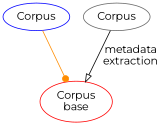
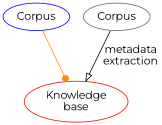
node "Corpus base": label "Corpus base" -> "Knowledge base"
